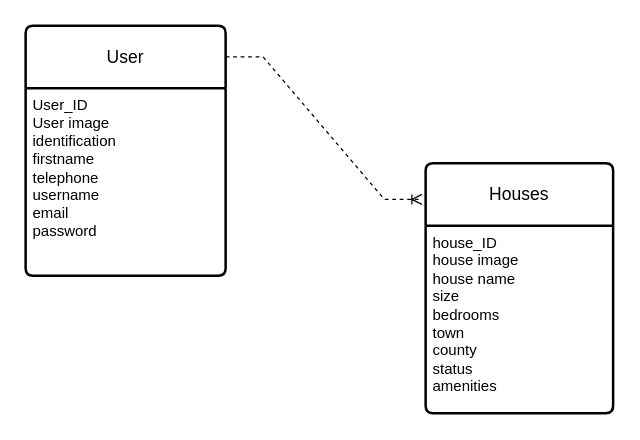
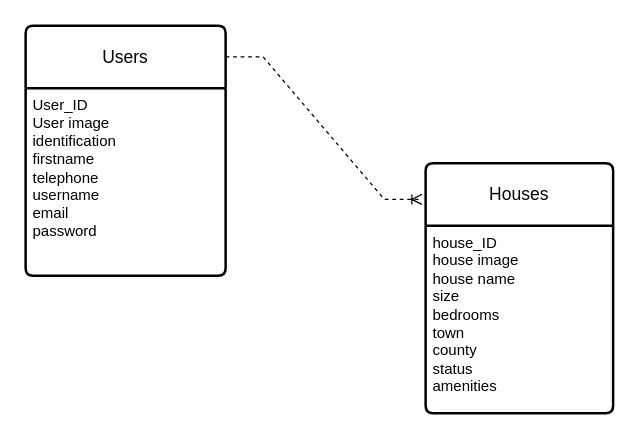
node "User": label "User" -> "Users"
